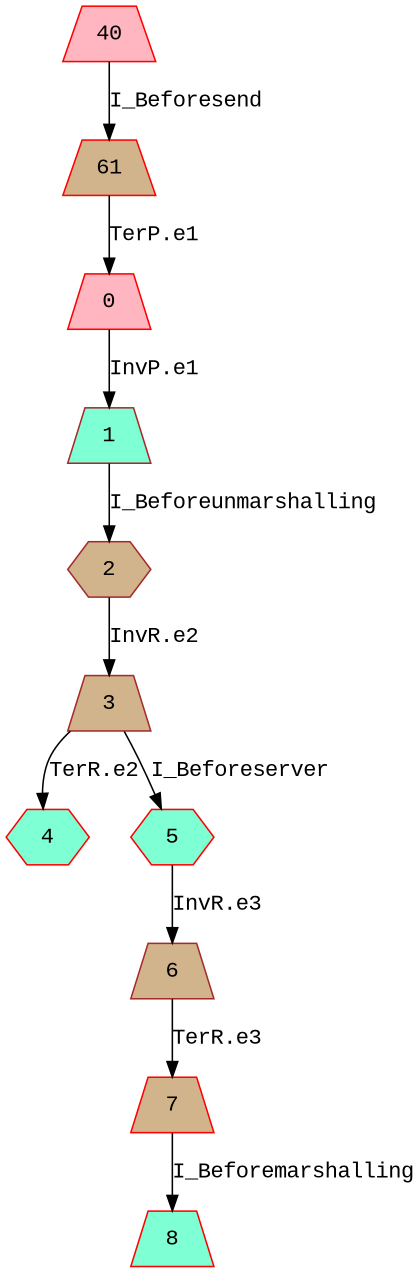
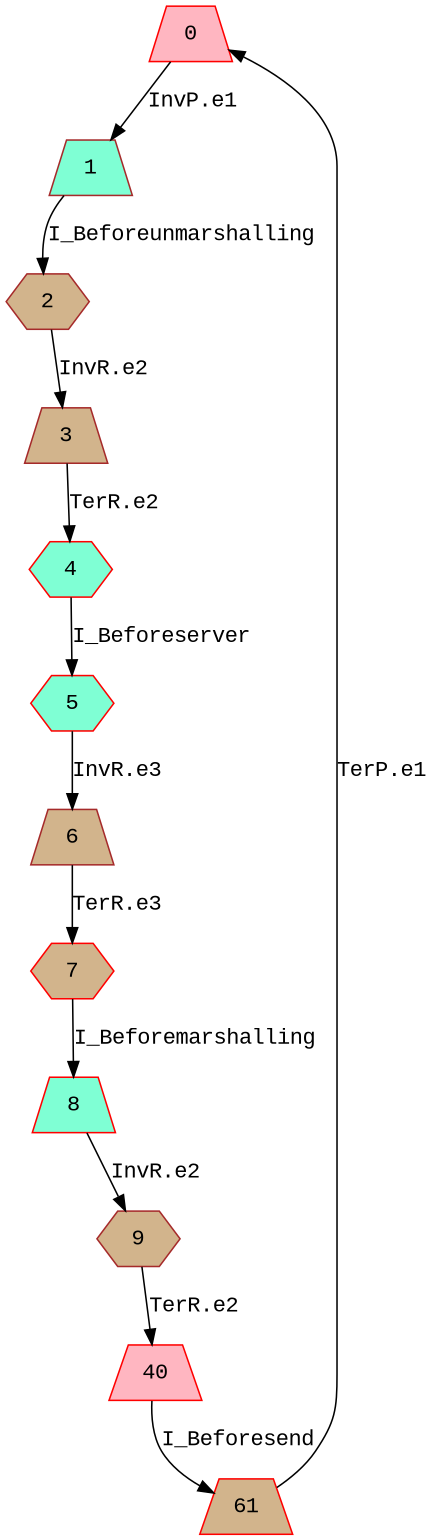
edge "3" -> "5": now "4" -> "5"
node "7": shape trapezium -> hexagon
node "9": added
